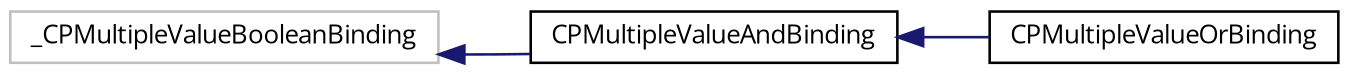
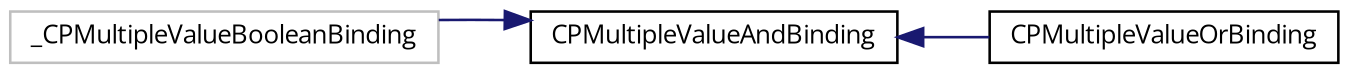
edge "CPMultipleValueAndBinding" -> "_CPMultipleValueBooleanBinding": reversed
